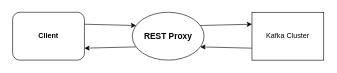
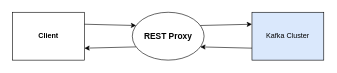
node "Client": shape rounded rectangle -> rectangle
node "Kafka Cluster": fillcolor #ffffff -> #dae8fc
